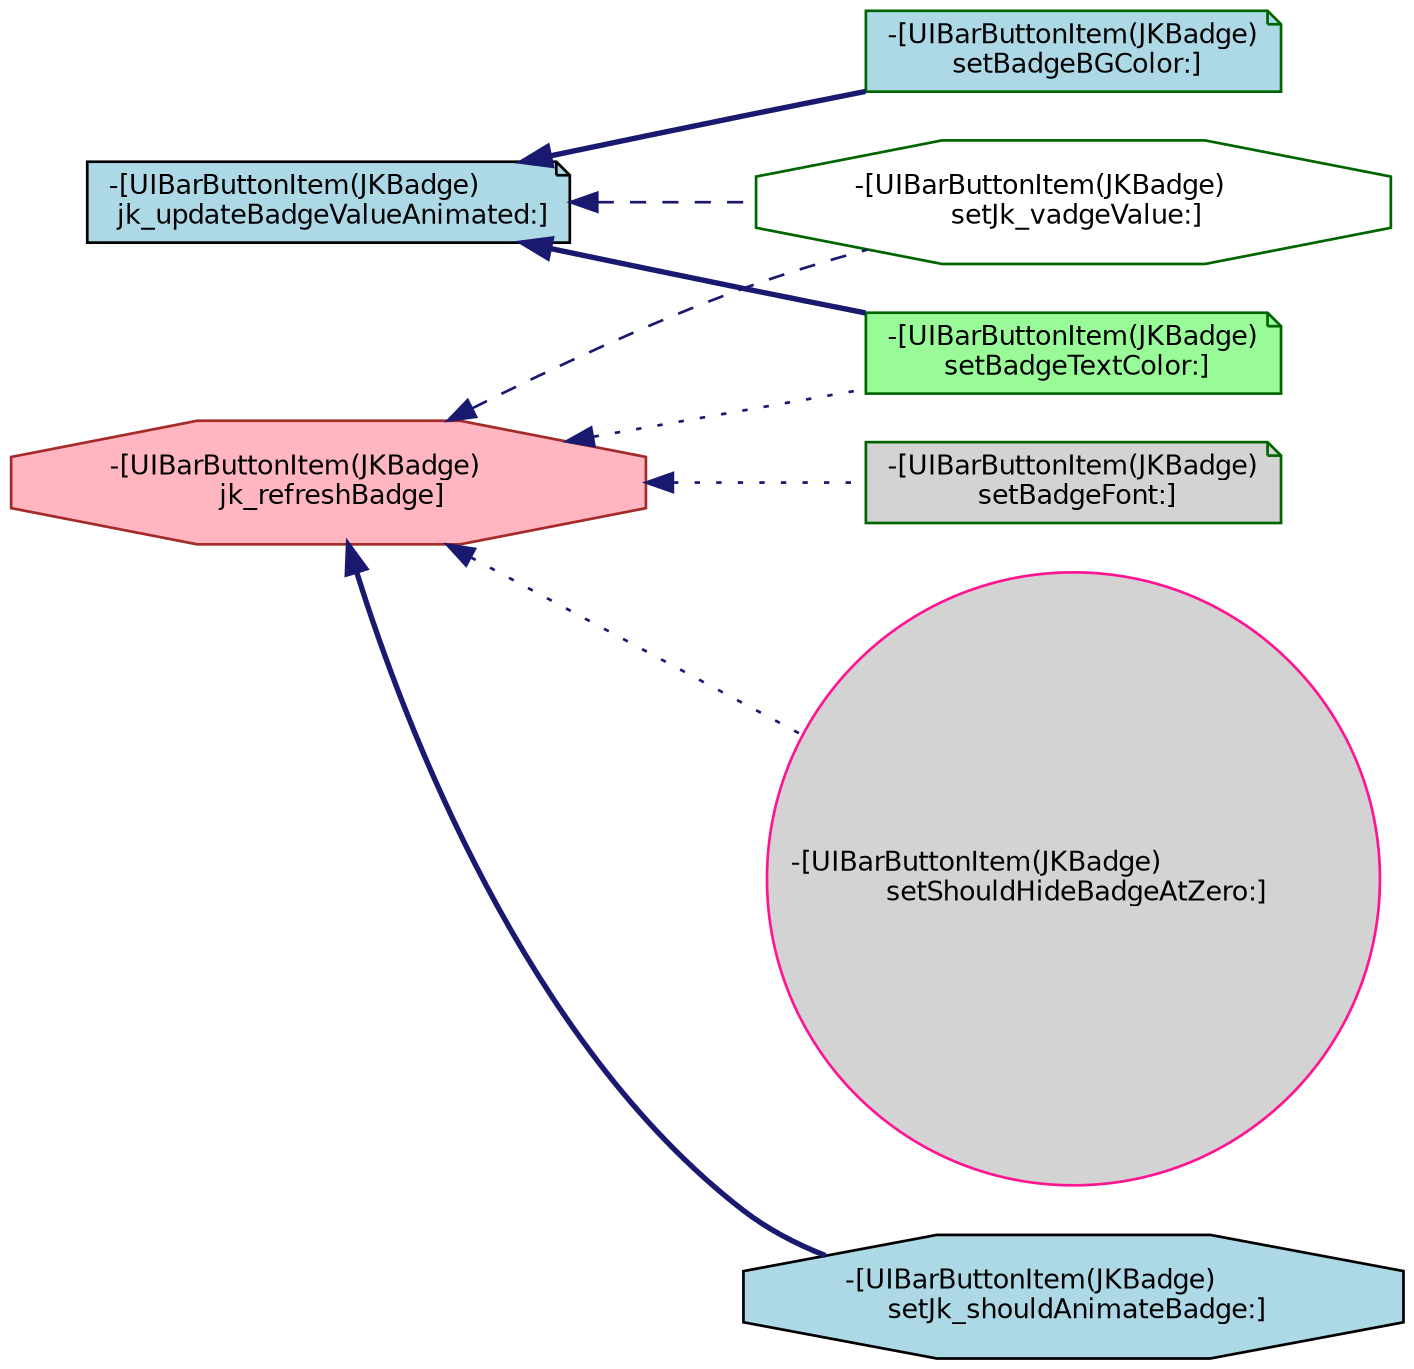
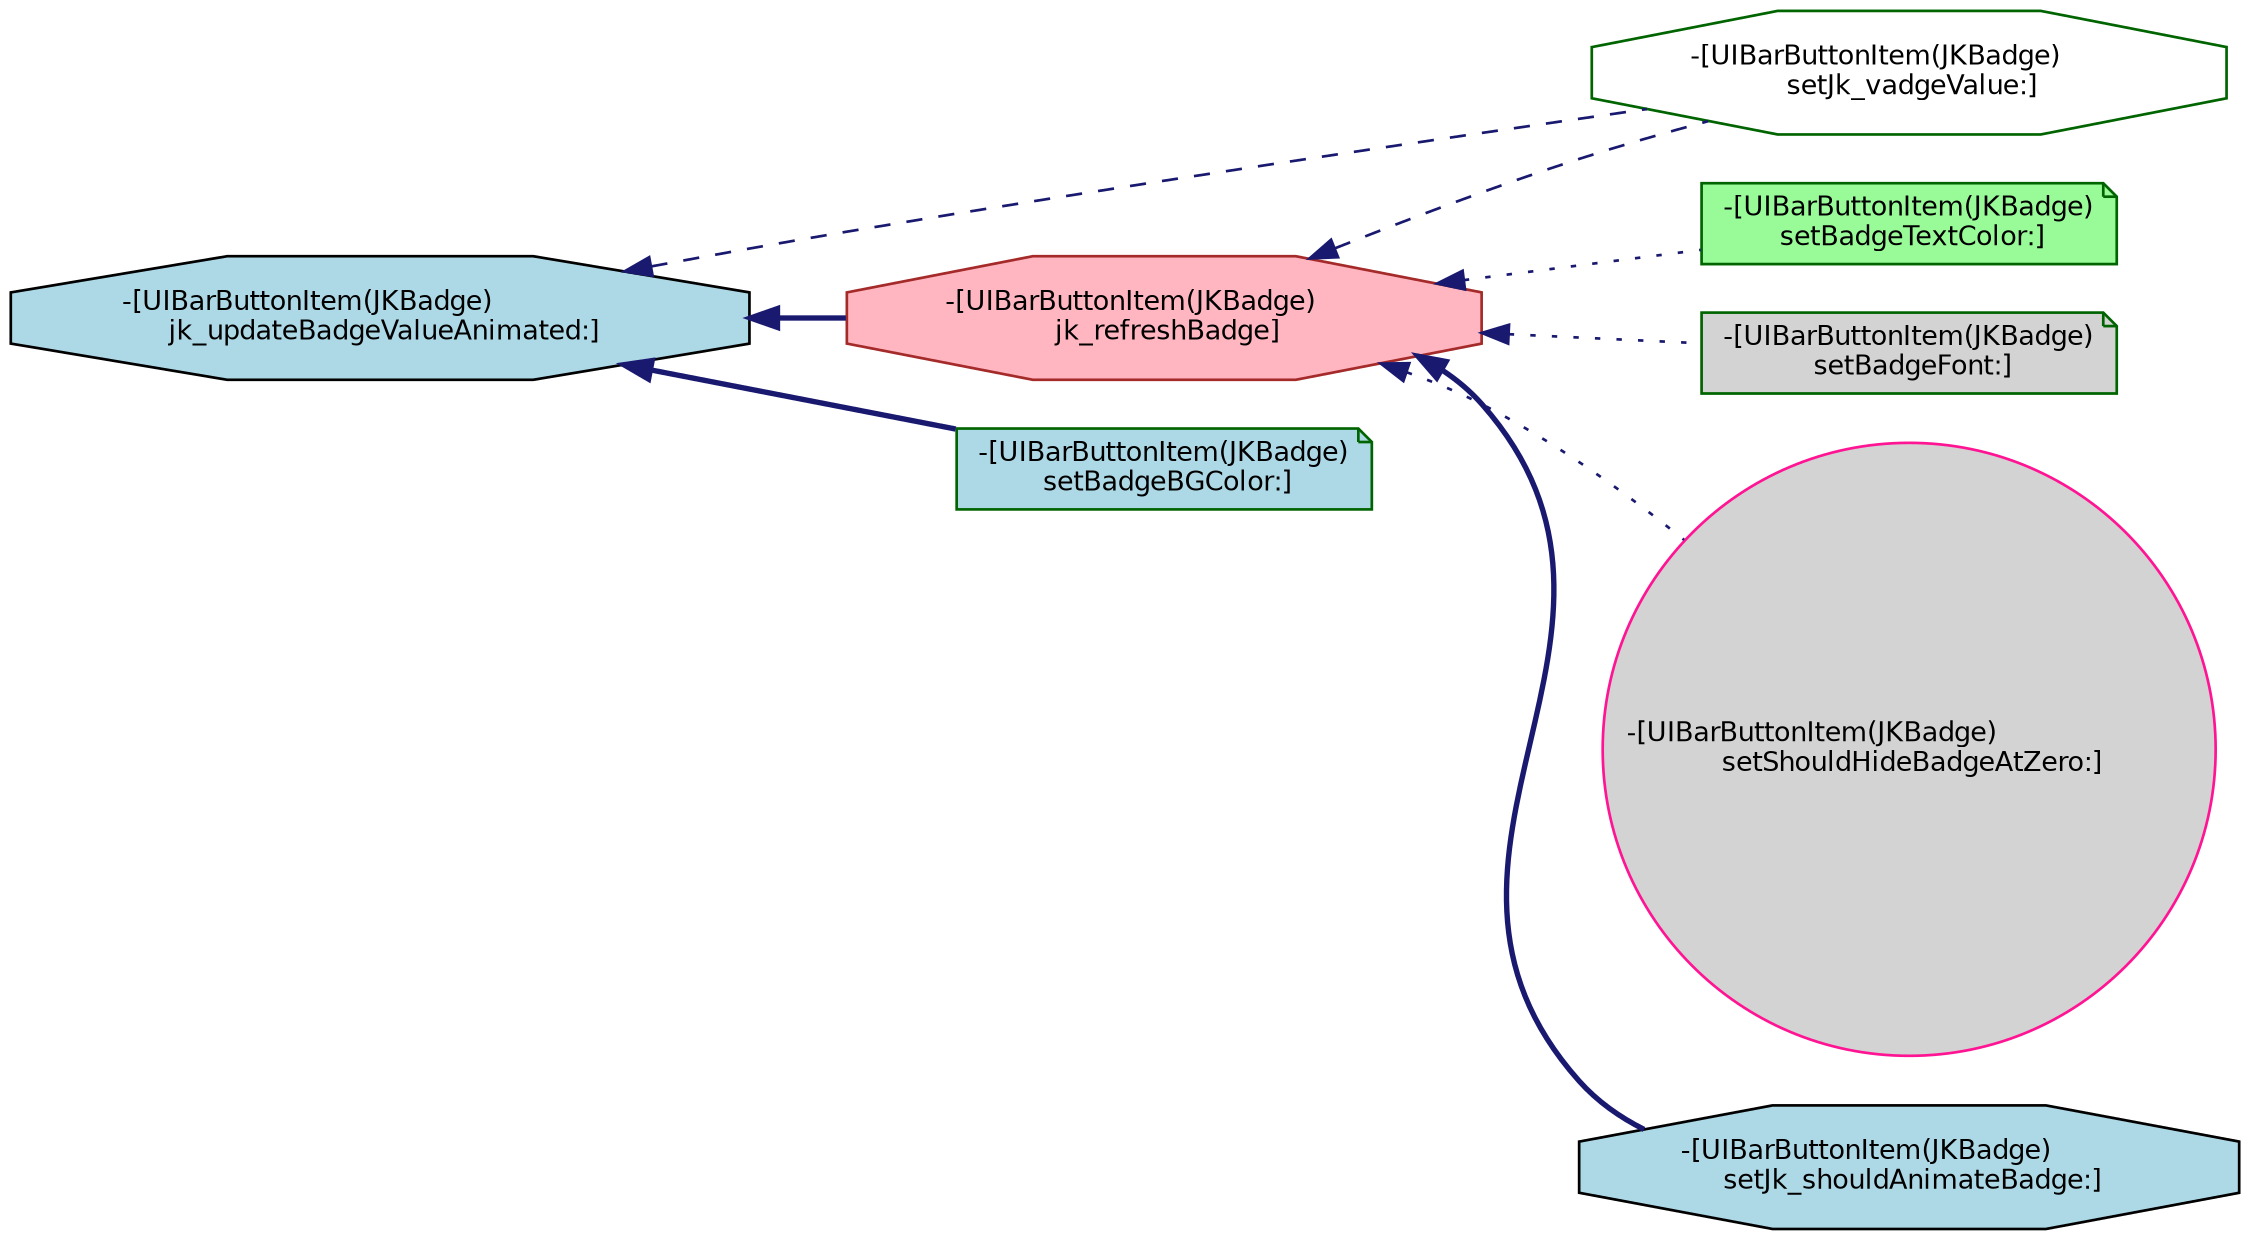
node "-[UIBarButtonItem(JKBadge) jk_updateBadgeValueAnimated:]": shape note -> octagon
edge "-[UIBarButtonItem(JKBadge) setBadgeTextColor:]" -> "-[UIBarButtonItem(JKBadge) jk_updateBadgeValueAnimated:]": now "-[UIBarButtonItem(JKBadge) jk_refreshBadge]" -> "-[UIBarButtonItem(JKBadge) jk_updateBadgeValueAnimated:]"
